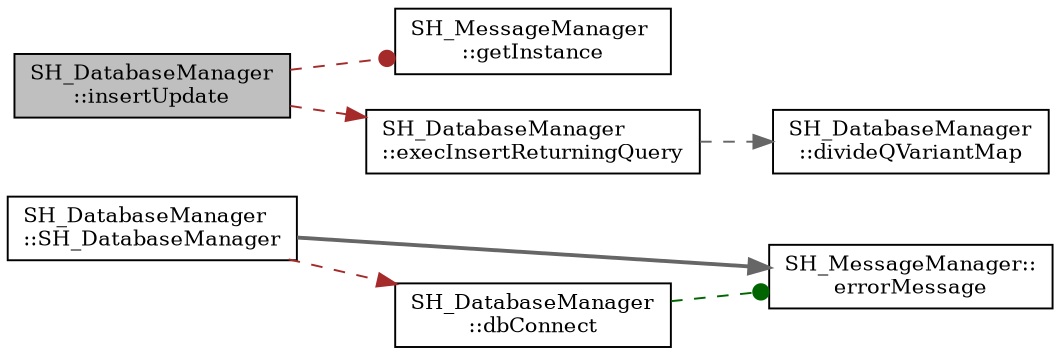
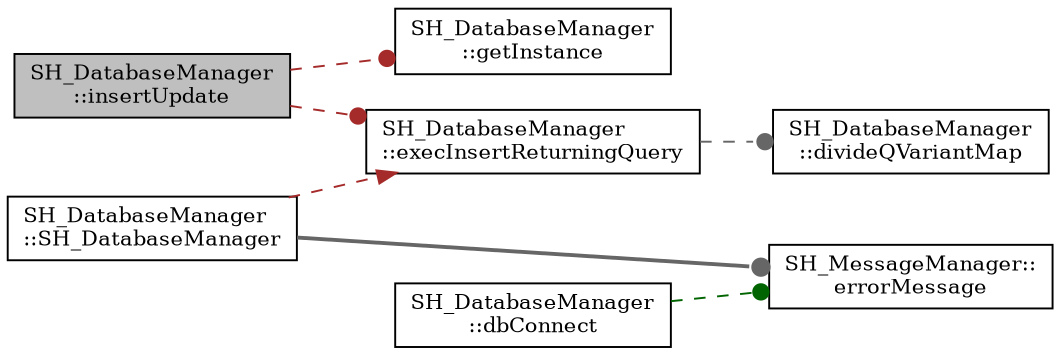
node "SH_MessageManager ::getInstance": label "SH_MessageManager ::getInstance" -> "SH_DatabaseManager ::getInstance"
edge "SH_DatabaseManager ::insertUpdate" -> "SH_DatabaseManager ::execInsertReturningQuery": arrowhead normal -> dot
edge "SH_DatabaseManager ::execInsertReturningQuery" -> "SH_DatabaseManager ::divideQVariantMap": arrowhead normal -> dot
edge "SH_DatabaseManager ::SH_DatabaseManager" -> "SH_MessageManager:: errorMessage": arrowhead normal -> dot
edge "SH_DatabaseManager ::SH_DatabaseManager" -> "SH_DatabaseManager ::dbConnect": now "SH_DatabaseManager ::SH_DatabaseManager" -> "SH_DatabaseManager ::execInsertReturningQuery"
